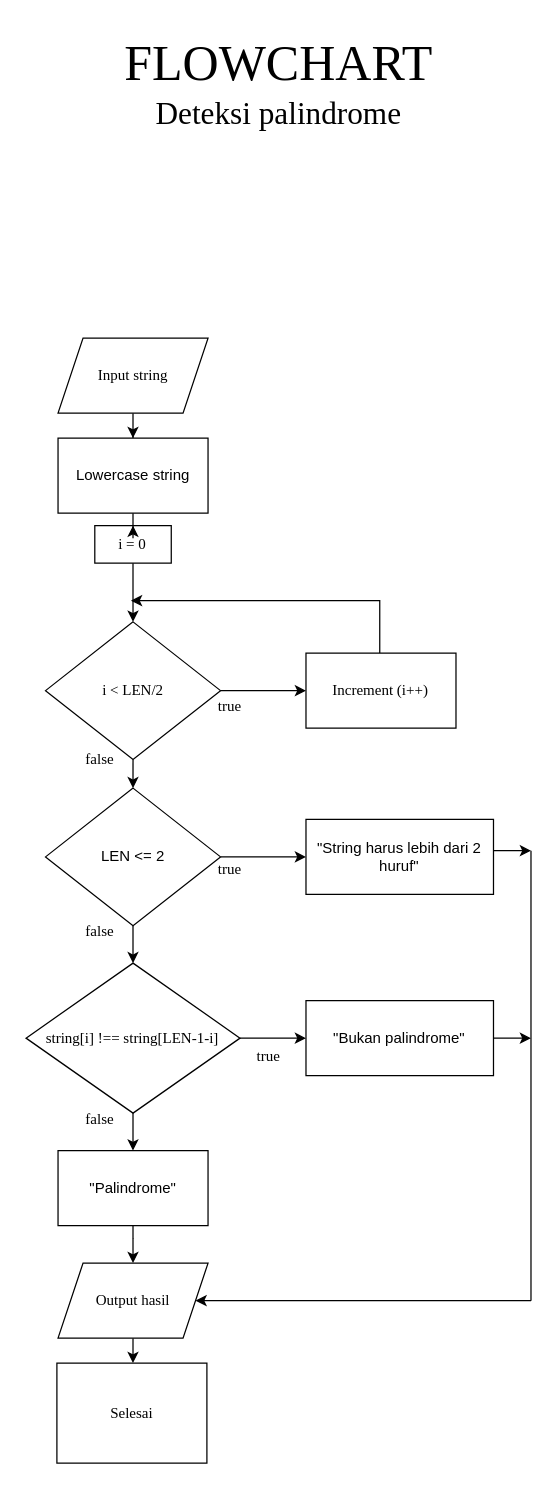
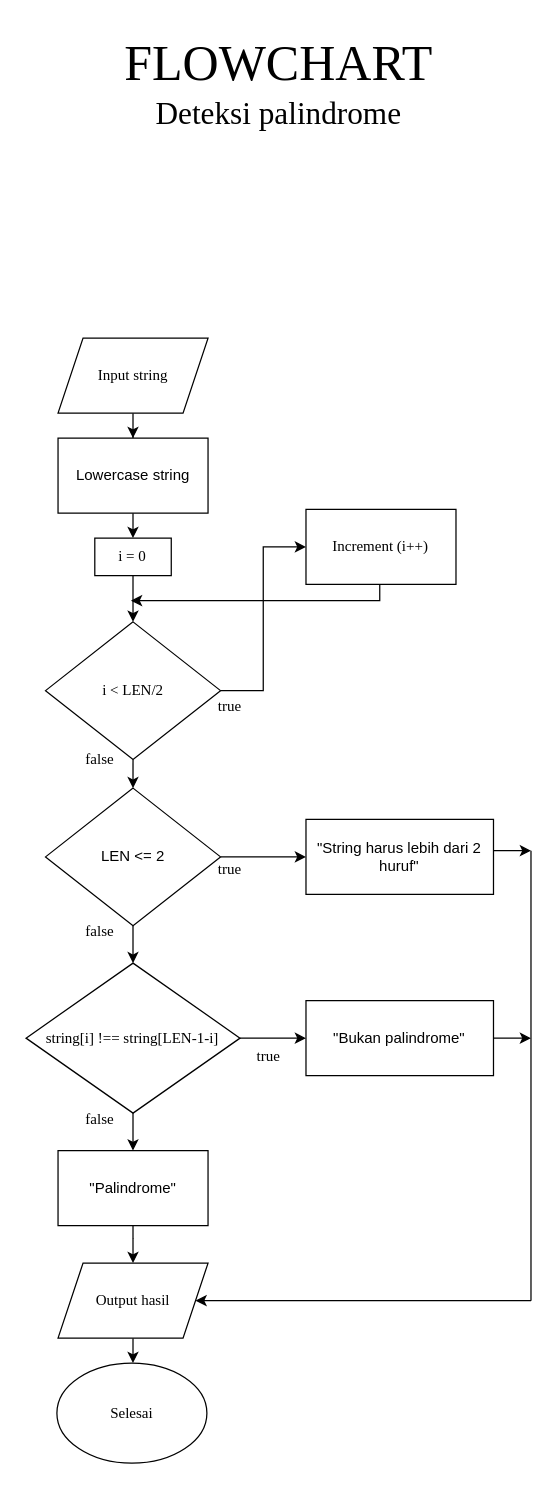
node "i = 0": moved (133, 544) -> (133, 557)
node "Increment (i++)": moved (381, 691) -> (381, 547)
node "Selesai": shape rectangle -> ellipse
